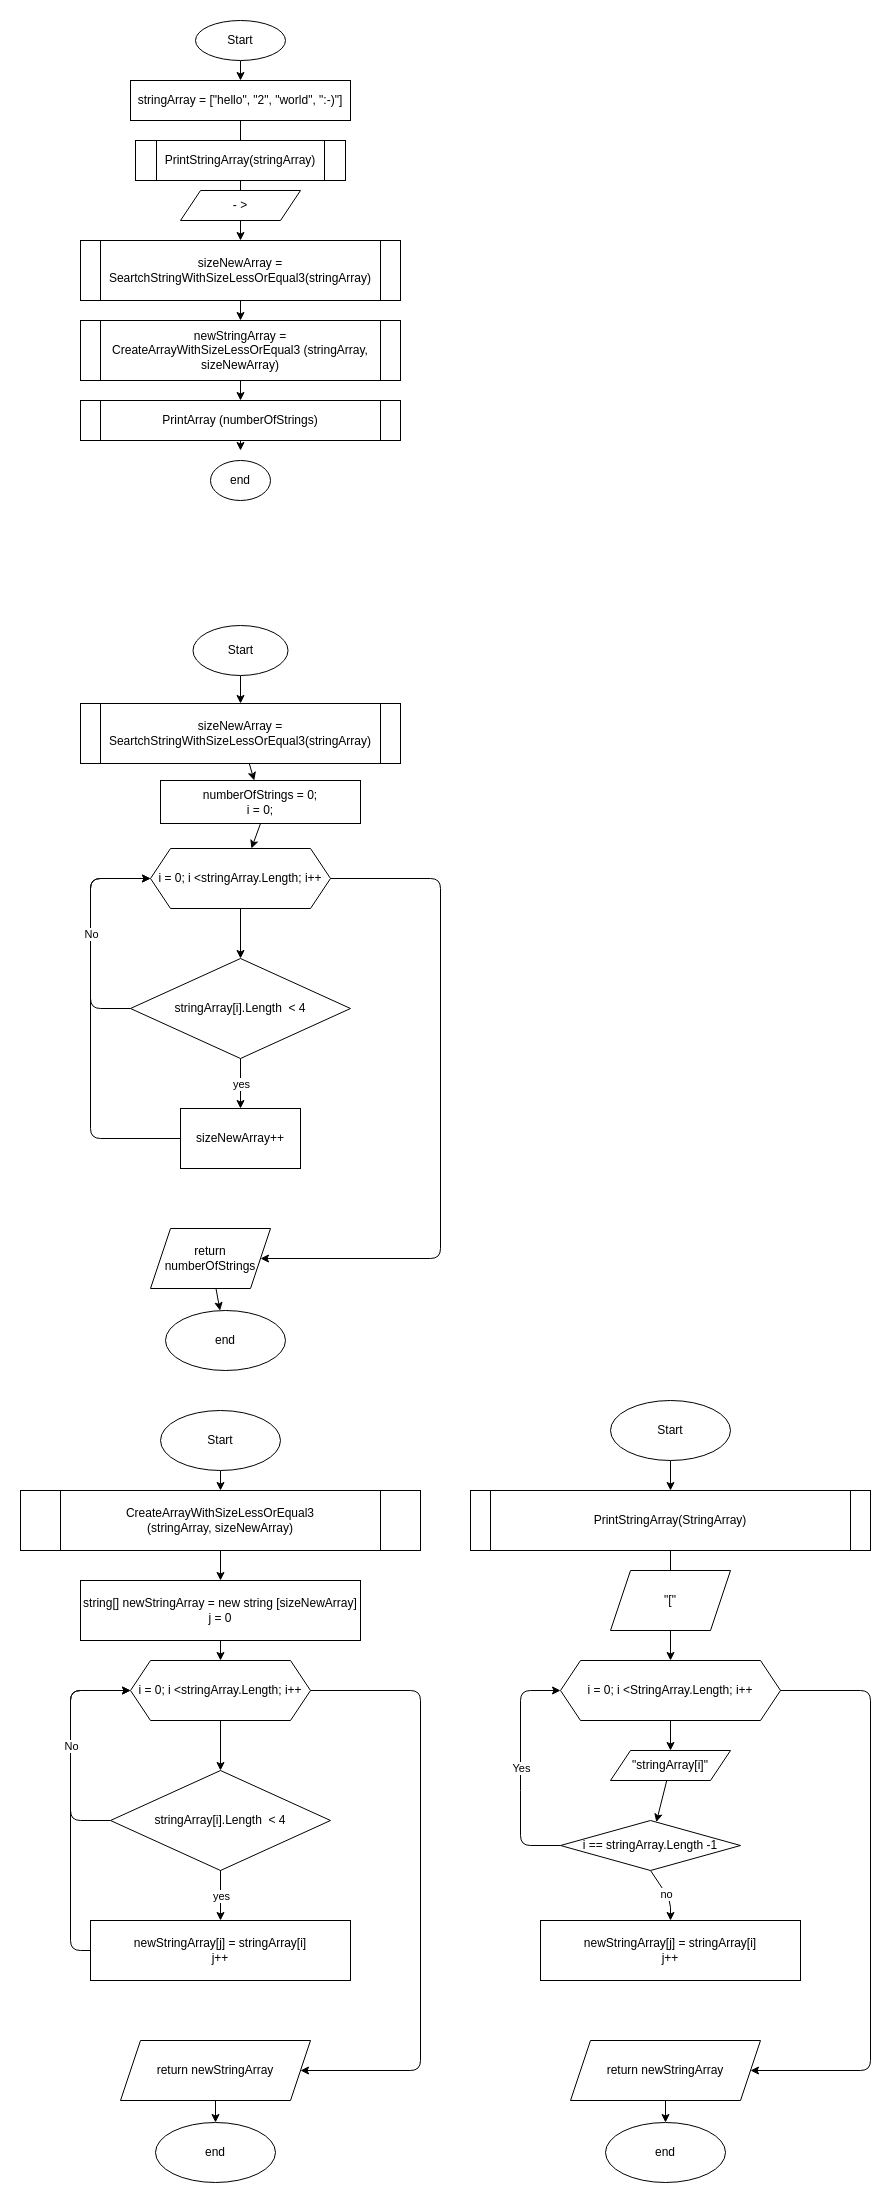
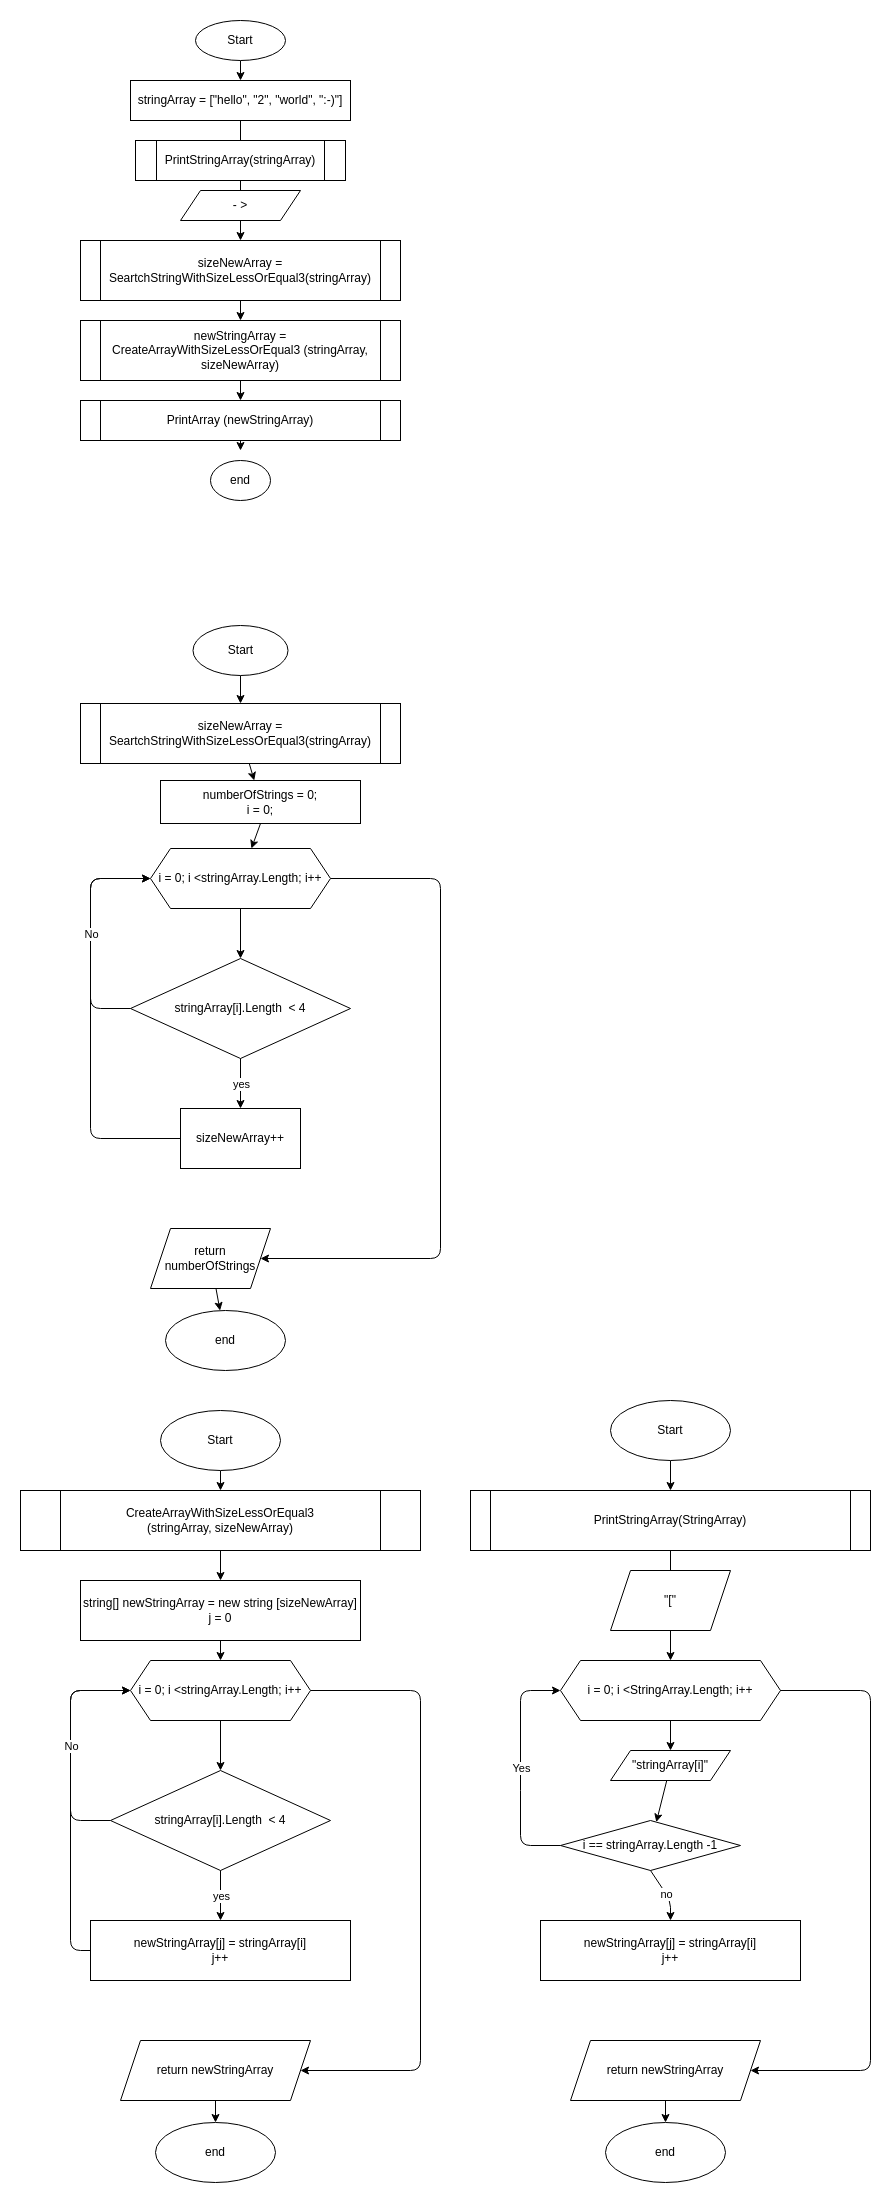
node "PrintArray (numberOfStrings)": label "PrintArray (numberOfStrings)" -> "PrintArray (newStringArray)"
